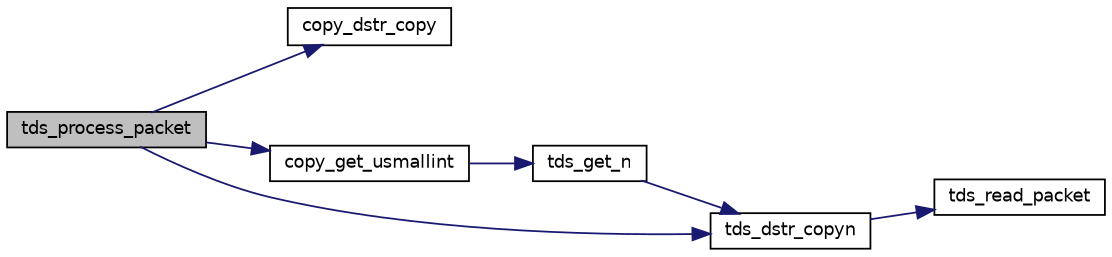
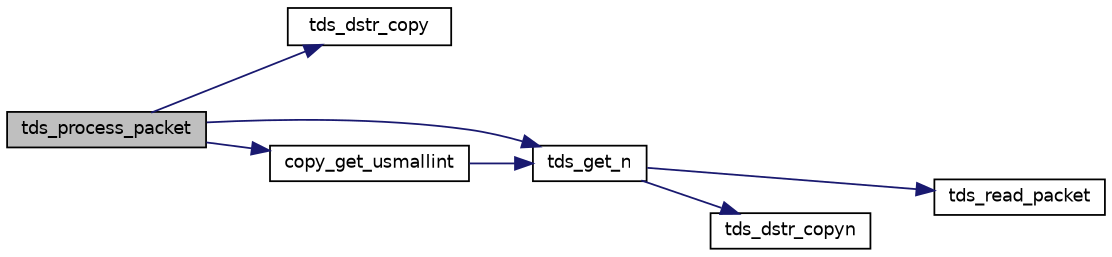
node "copy_dstr_copy": label "copy_dstr_copy" -> "tds_dstr_copy"
edge "tds_dstr_copyn" -> "tds_read_packet": now "tds_get_n" -> "tds_read_packet"
edge "tds_process_packet" -> "tds_dstr_copyn": now "tds_process_packet" -> "tds_get_n"
